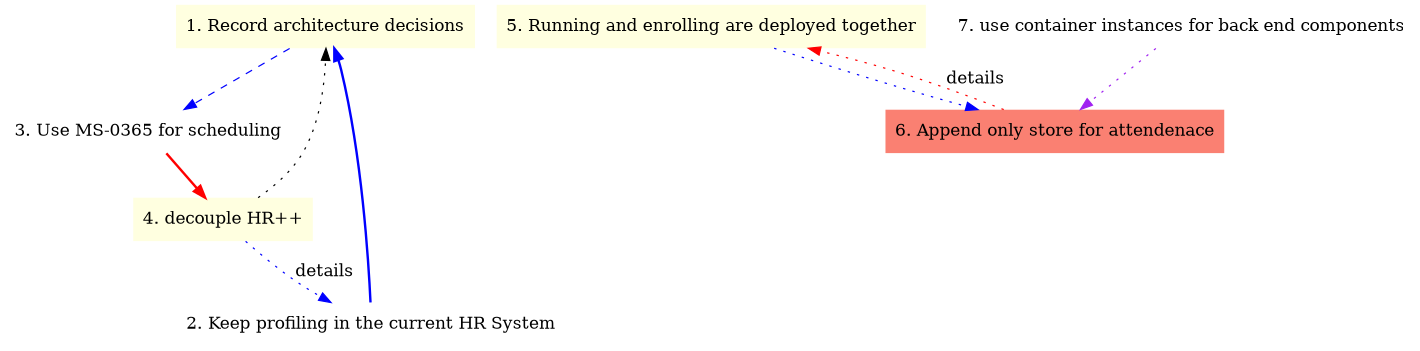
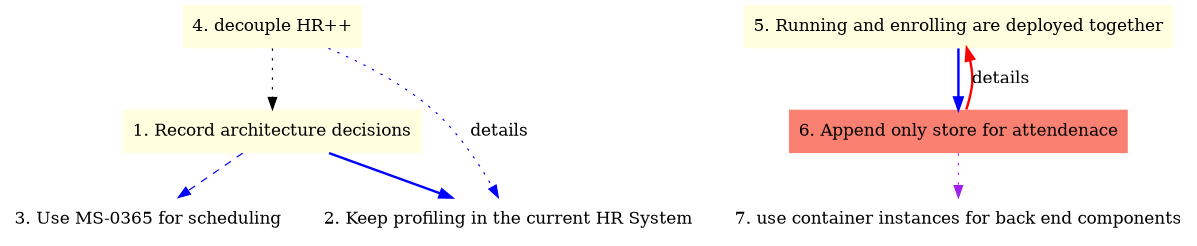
edge "7. use container instances for back end components" -> "6. Append only store for attendenace": reversed
edge "6. Append only store for attendenace" -> "5. Running and enrolling are deployed together": style dotted -> bold
edge "5. Running and enrolling are deployed together" -> "6. Append only store for attendenace": style dotted -> bold
edge "3. Use MS-0365 for scheduling" -> "4. decouple HR++": removed
edge "2. Keep profiling in the current HR System" -> "1. Record architecture decisions": reversed
